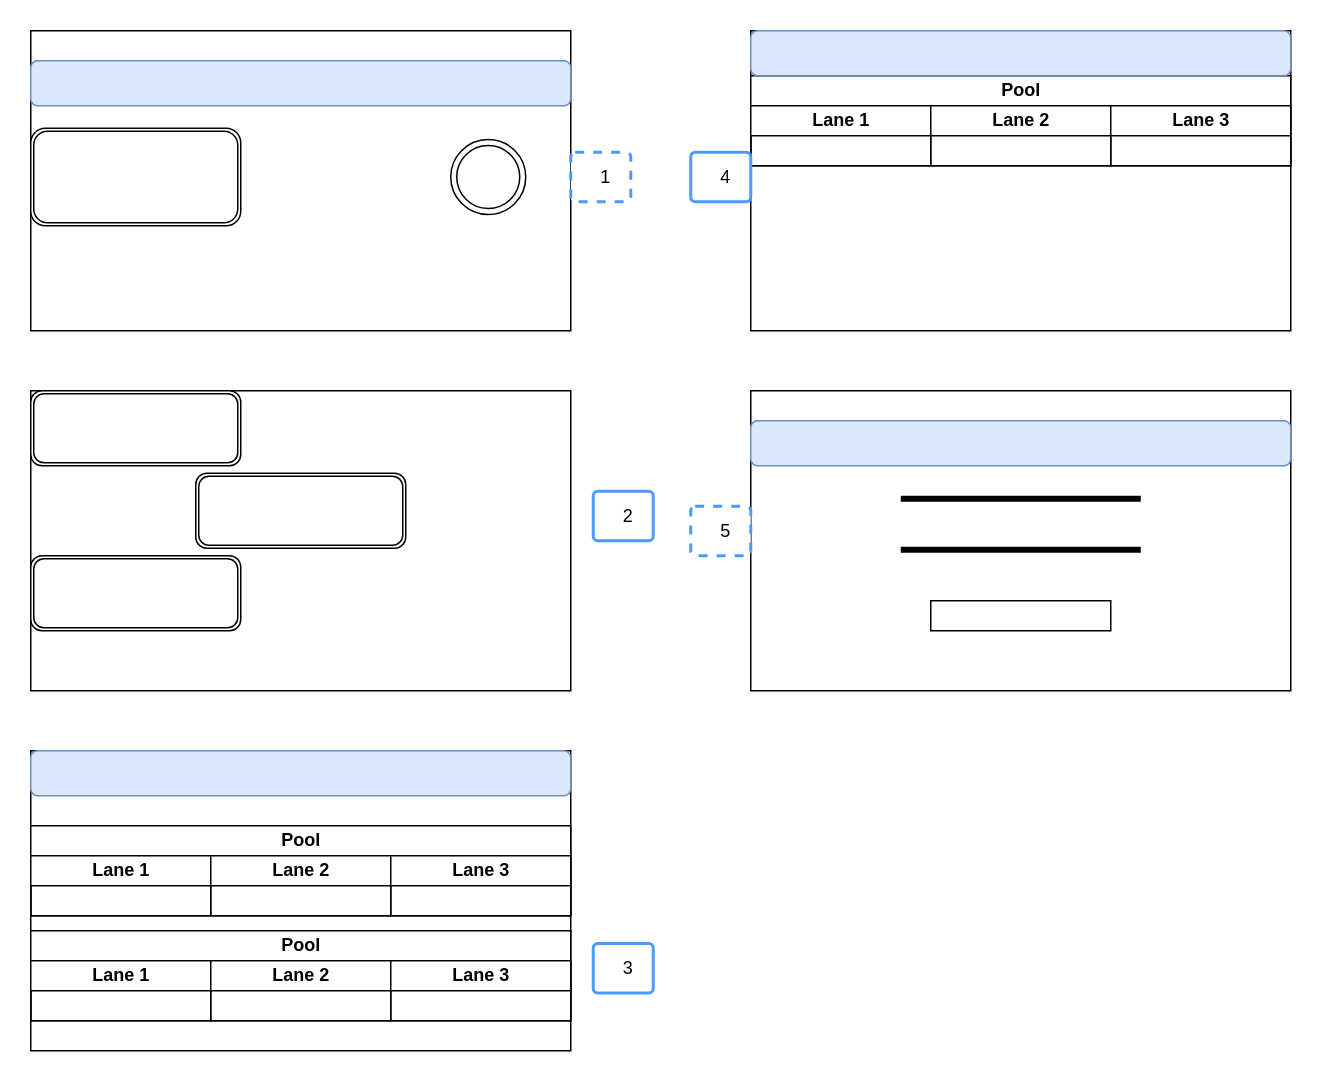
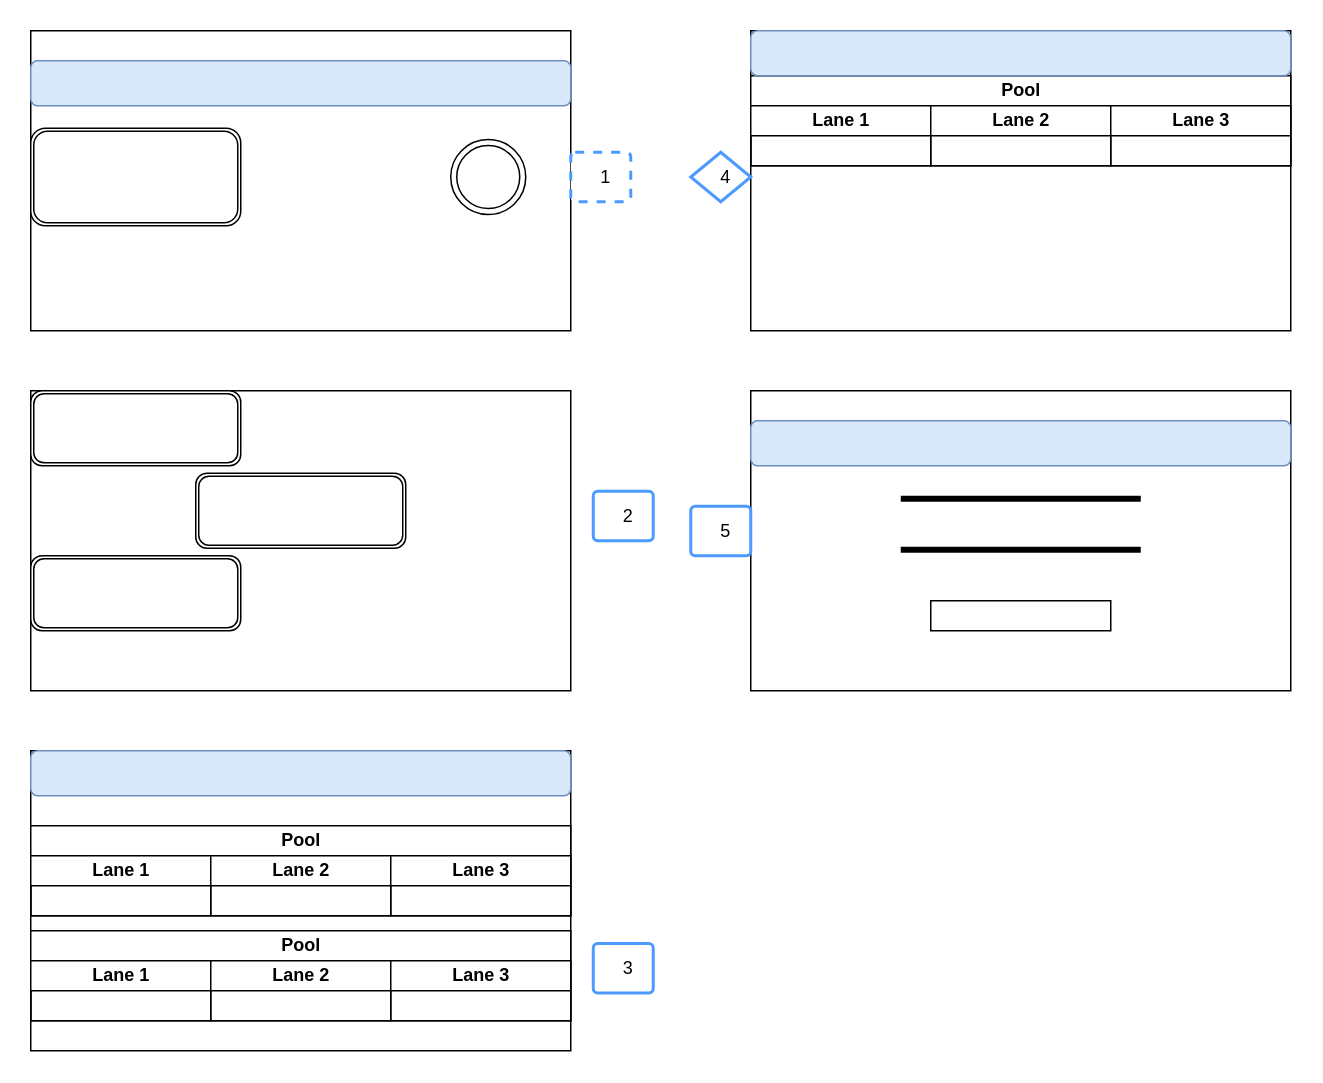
node "4": shape rounded rectangle -> diamond
node "5": style dashed -> solid
